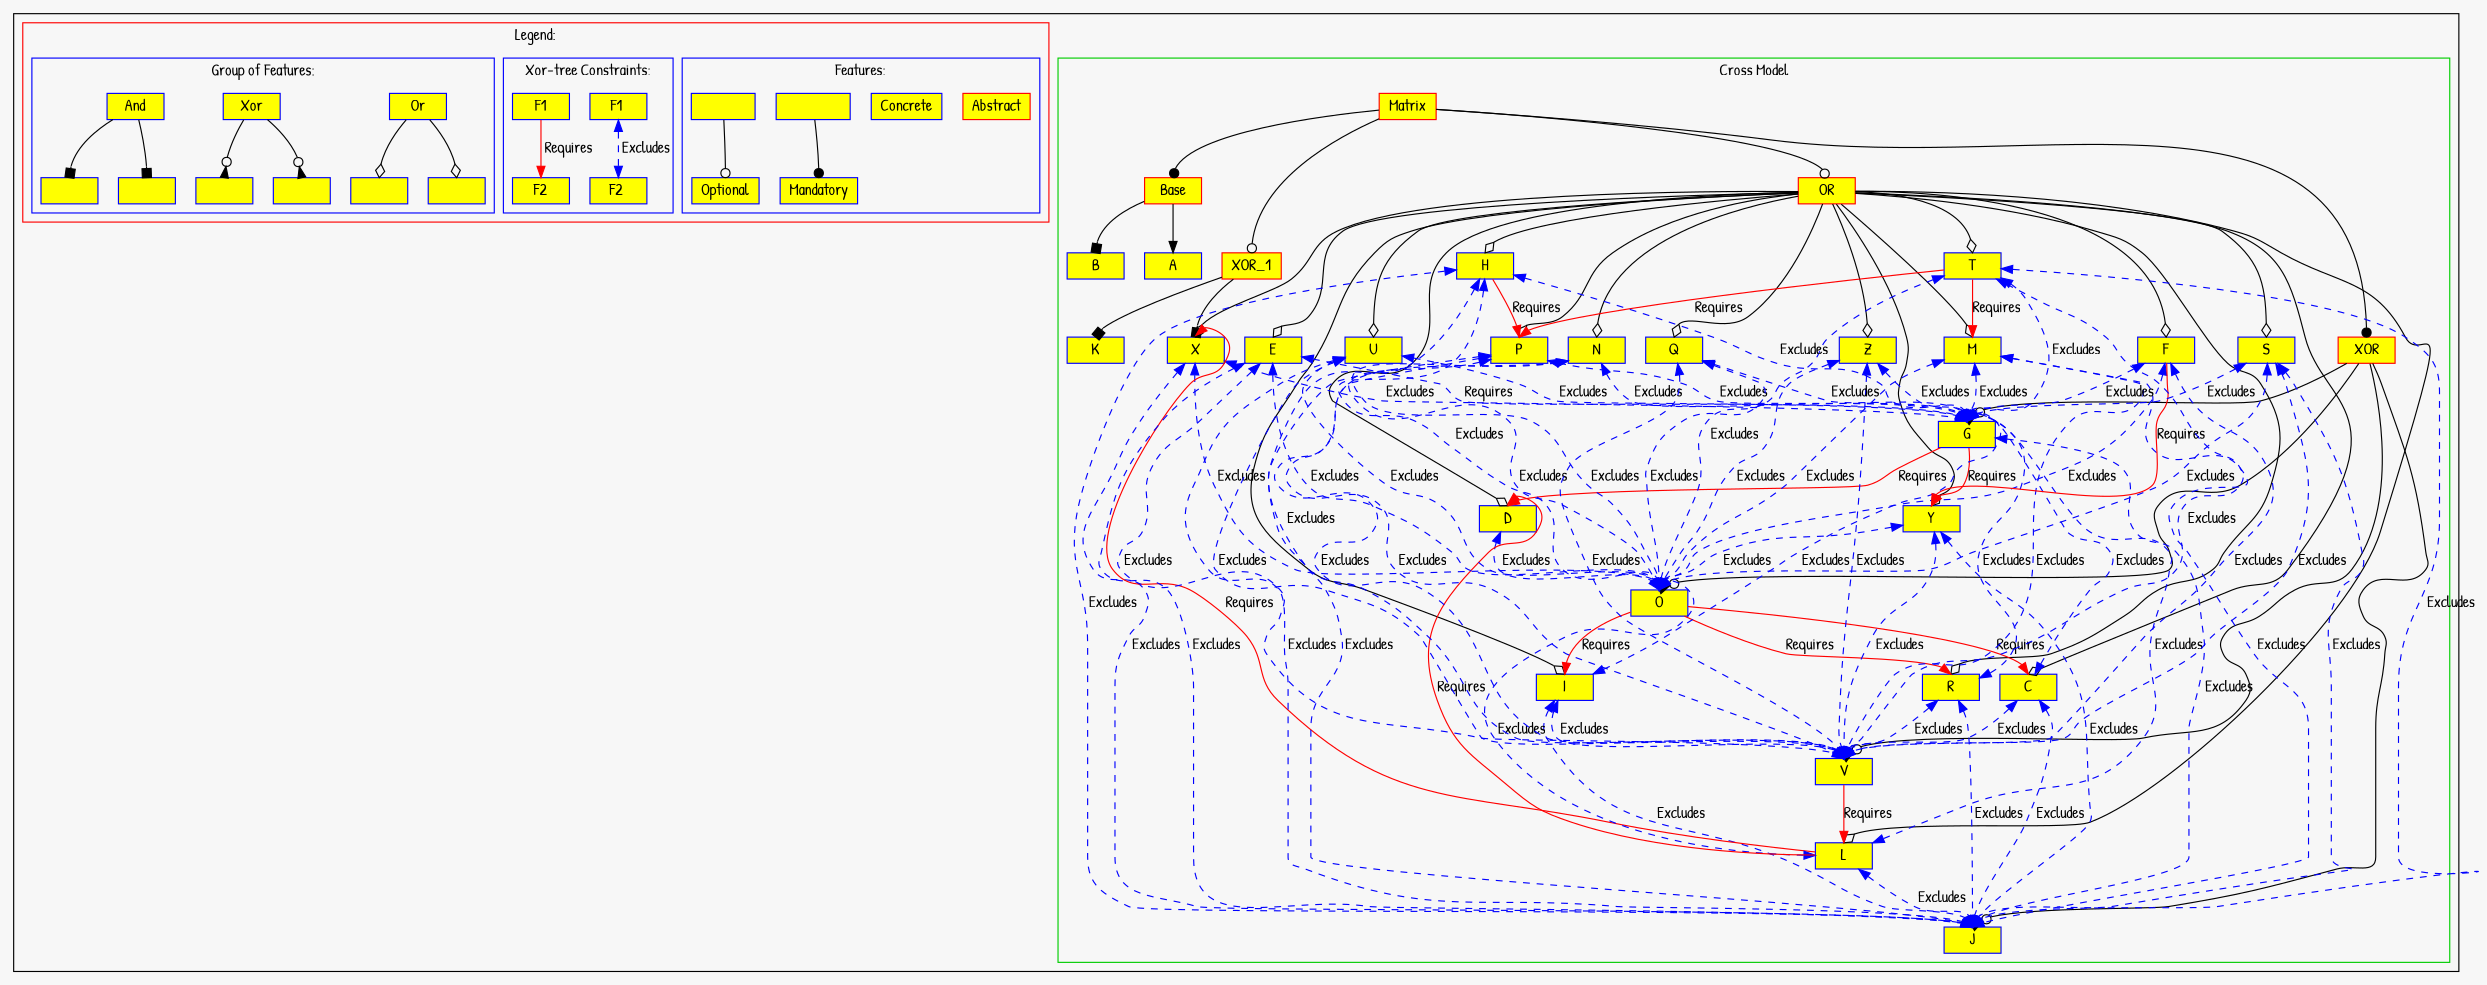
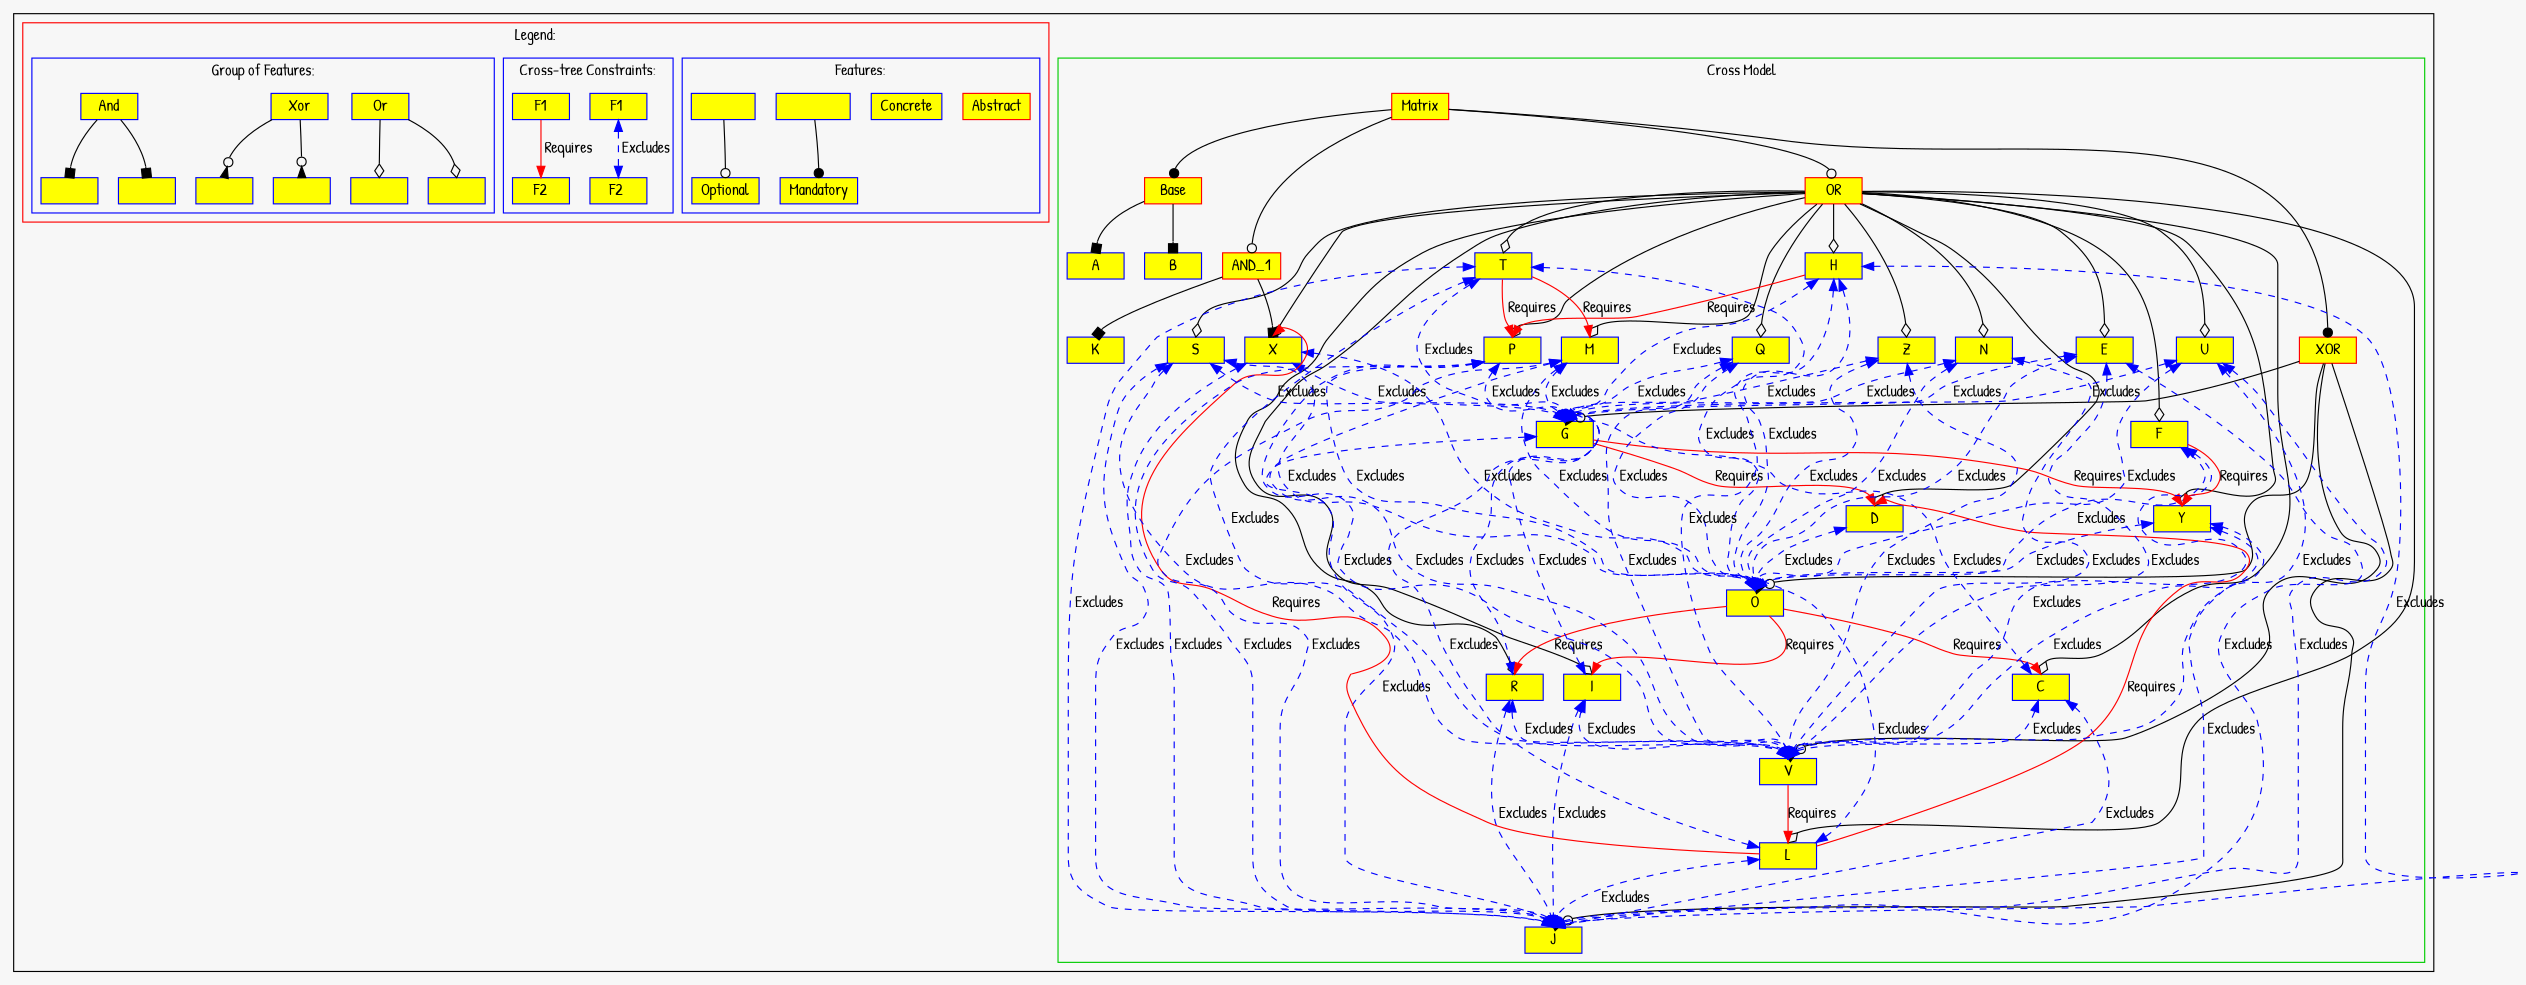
cluster "Xor-tree Constraints:": label "Xor-tree Constraints:" -> "Cross-tree Constraints:"
edge "Base" -> "A": arrowhead normal -> box
node "XOR_1": label "XOR_1" -> "AND_1"
edge "E" -- "G": label " Requires" -> " Excludes"
edge "F" -- "G": removed, label "Excludes"
